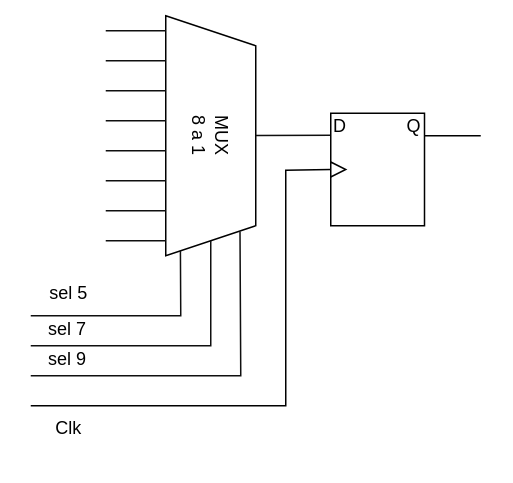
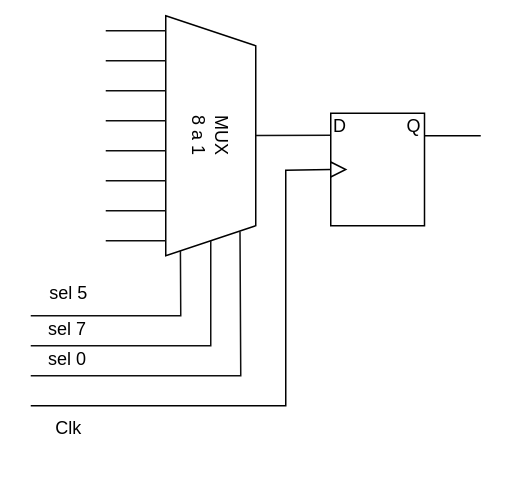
node "sel 9": label "sel 9" -> "sel 0"
